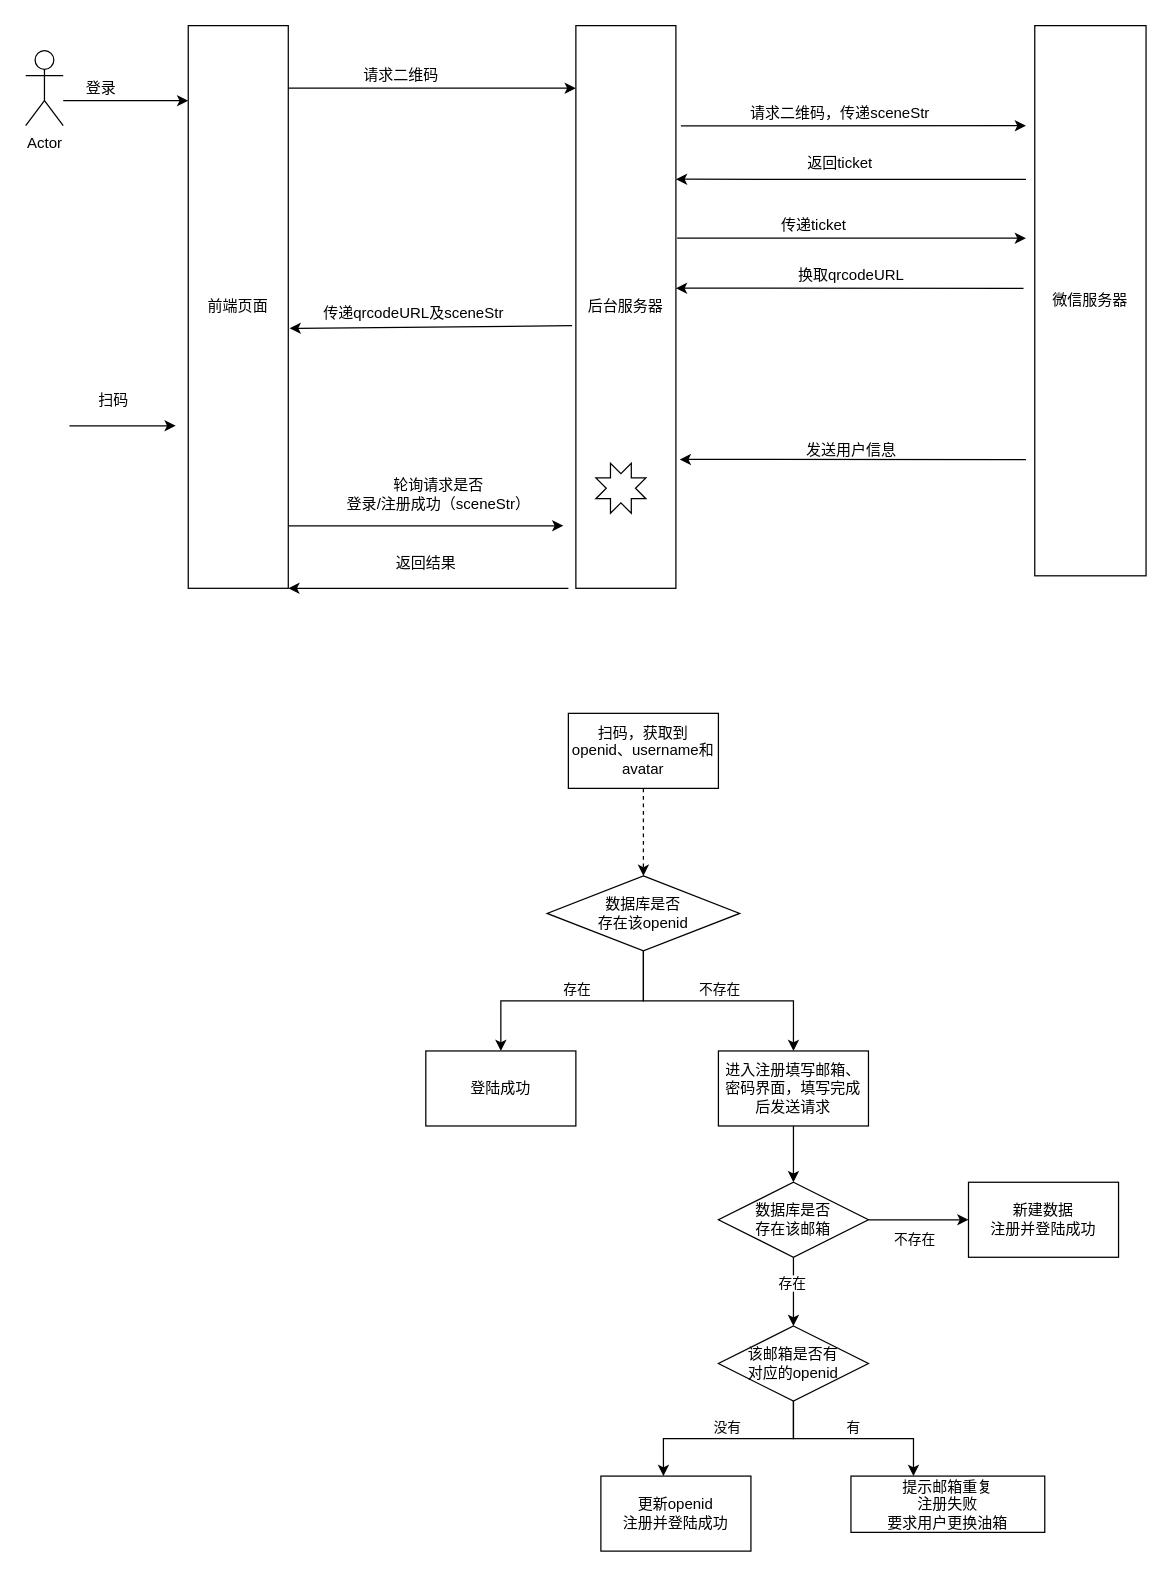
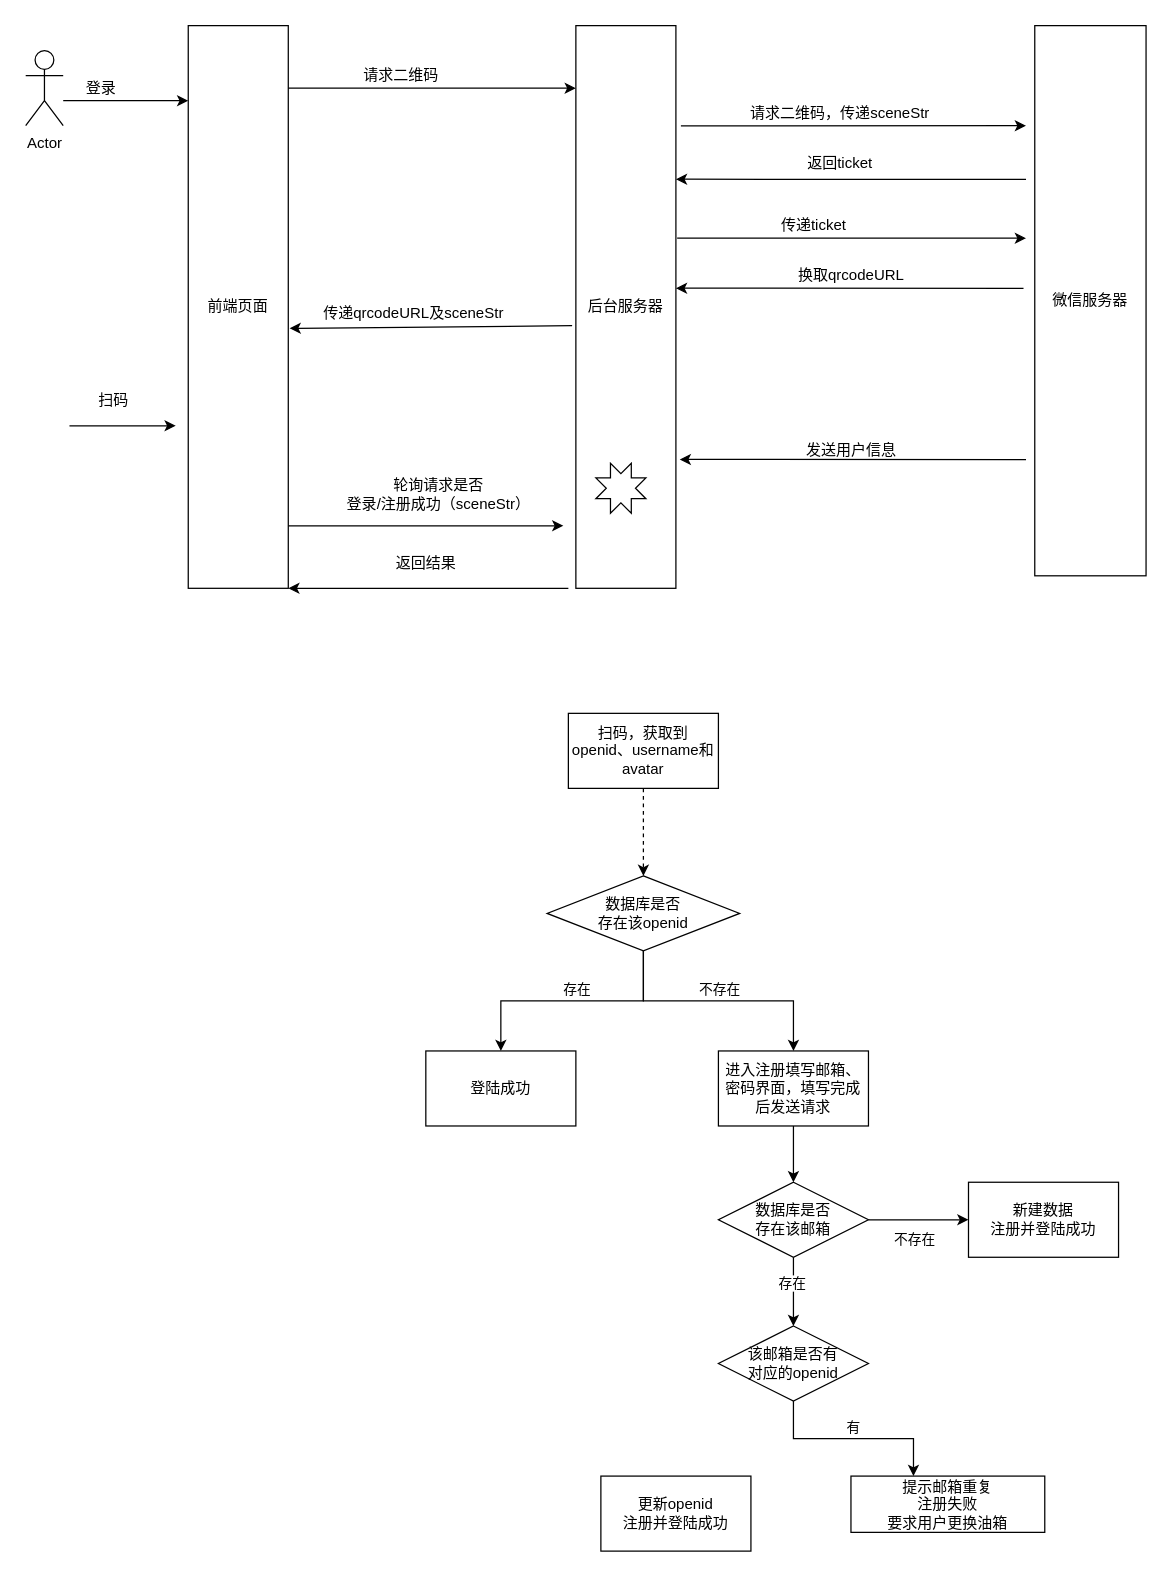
edge "该邮箱是否有 对应的openid" -> "更新openid 注册并登陆成功": removed, label "没有"
